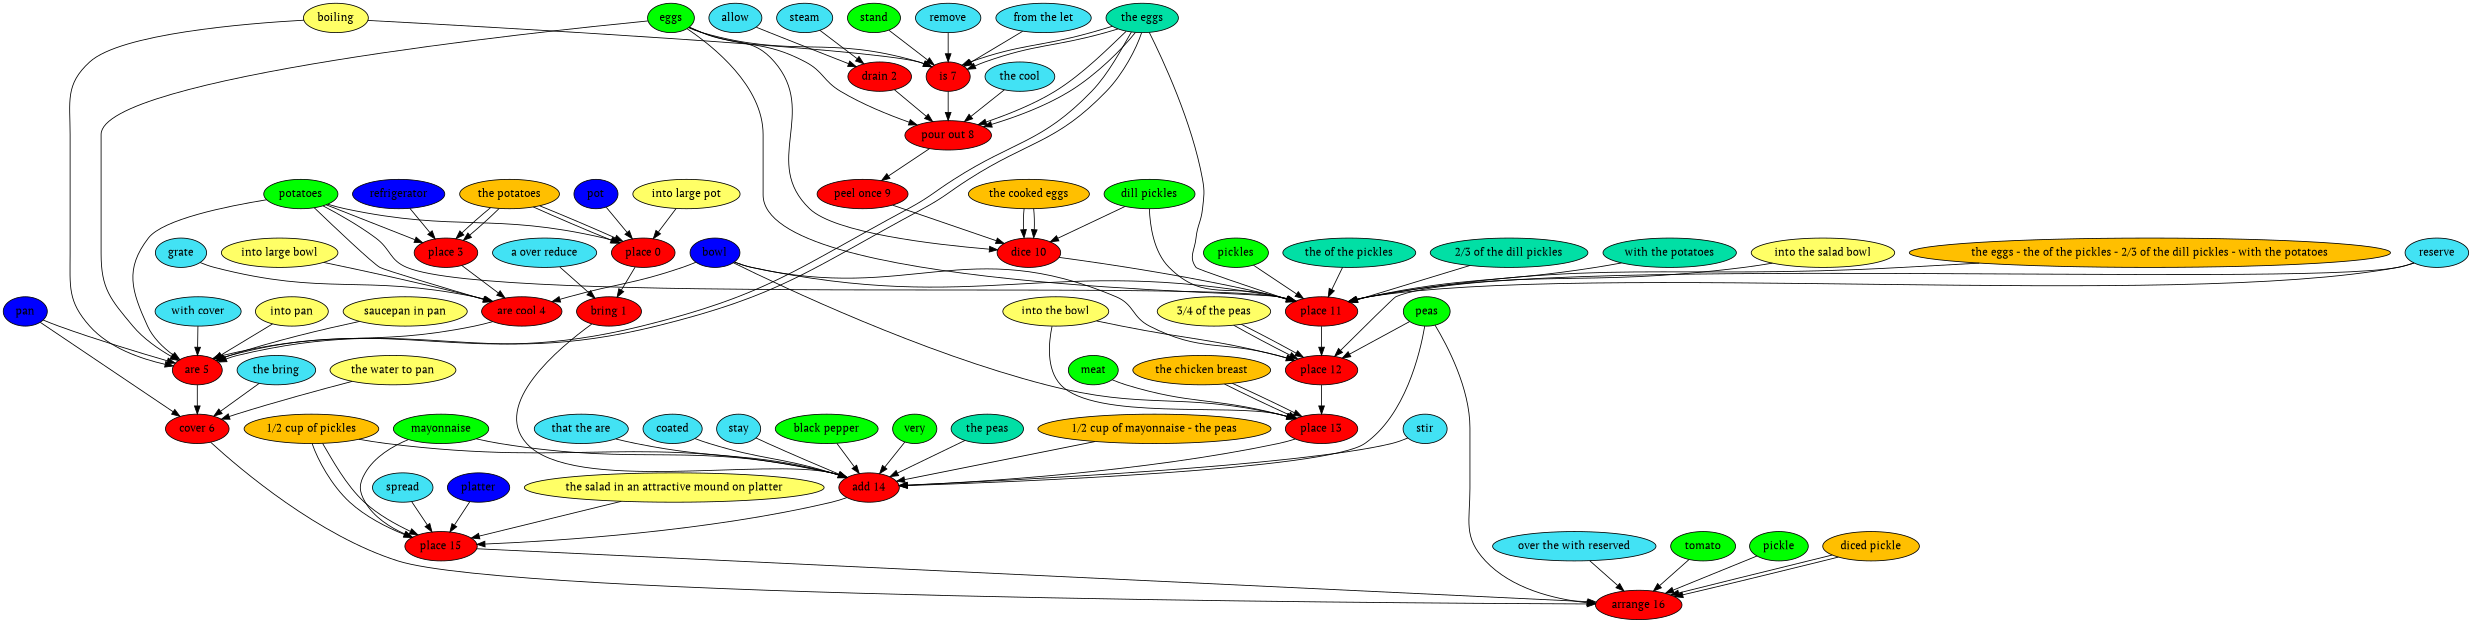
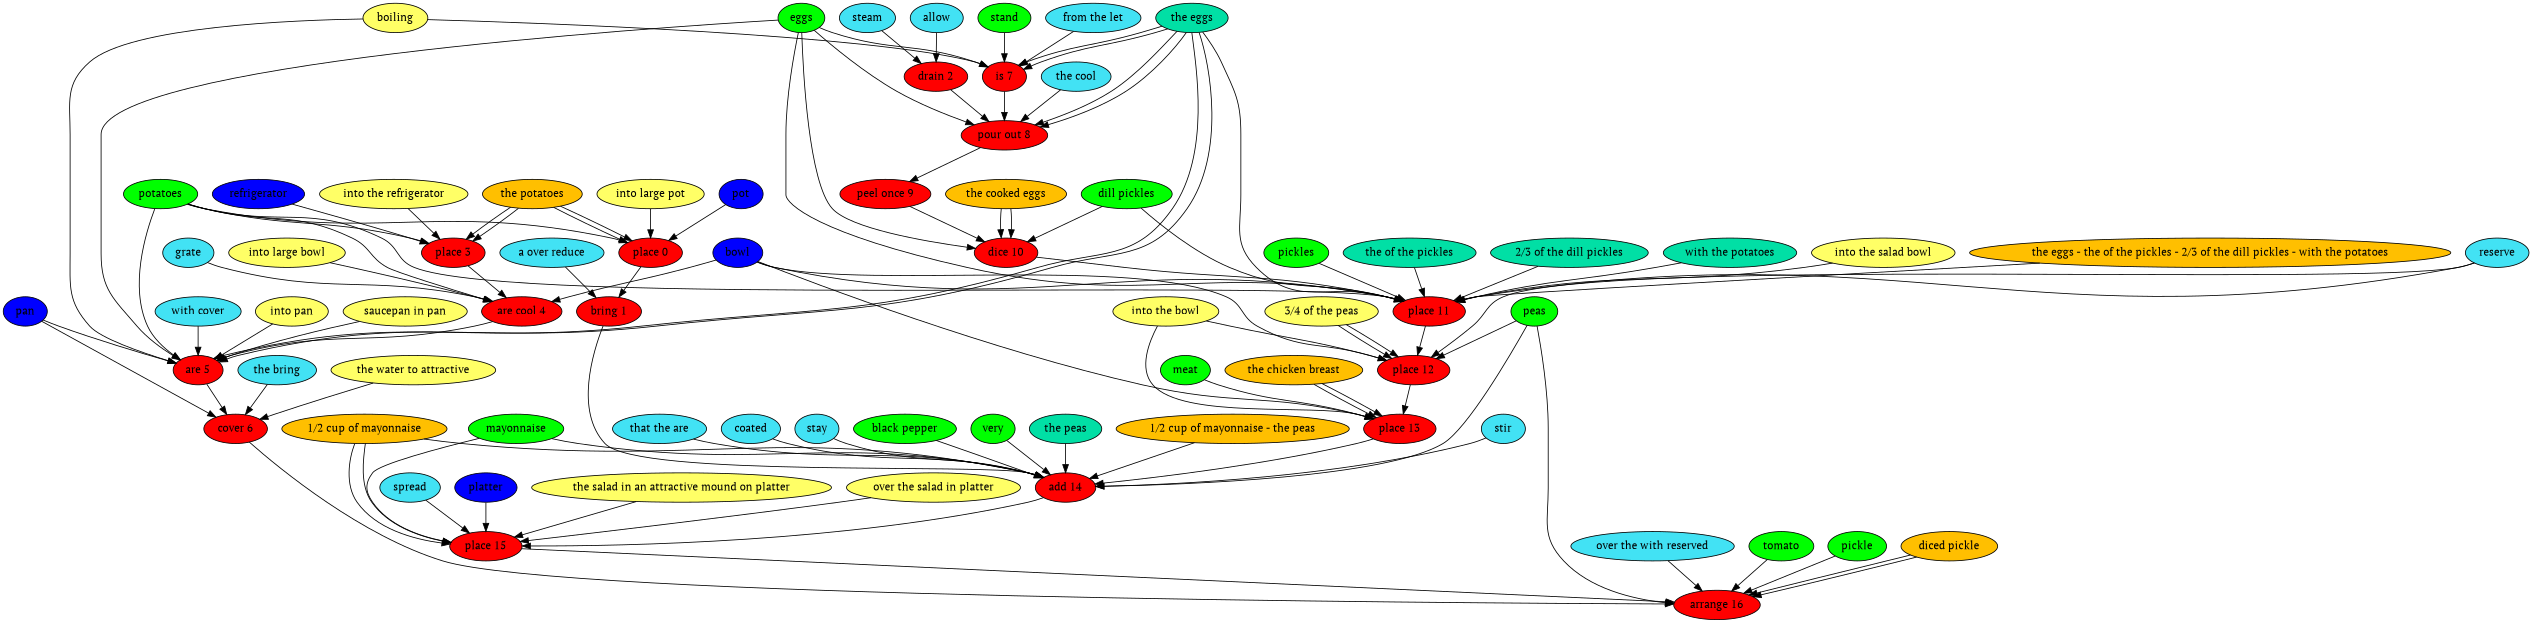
node "remove": removed
node "into the refrigerator": added
node "the water to pan": label "the water to pan" -> "the water to attractive"
node "1/2 cup of pickles": label "1/2 cup of pickles" -> "1/2 cup of mayonnaise"
node "over the salad in platter": added
